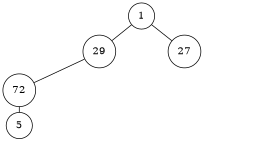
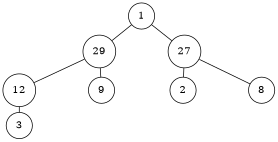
node "72": label "72" -> "12"
node "9": added
node "2": added
node "8": added
node "5": label "5" -> "3"
